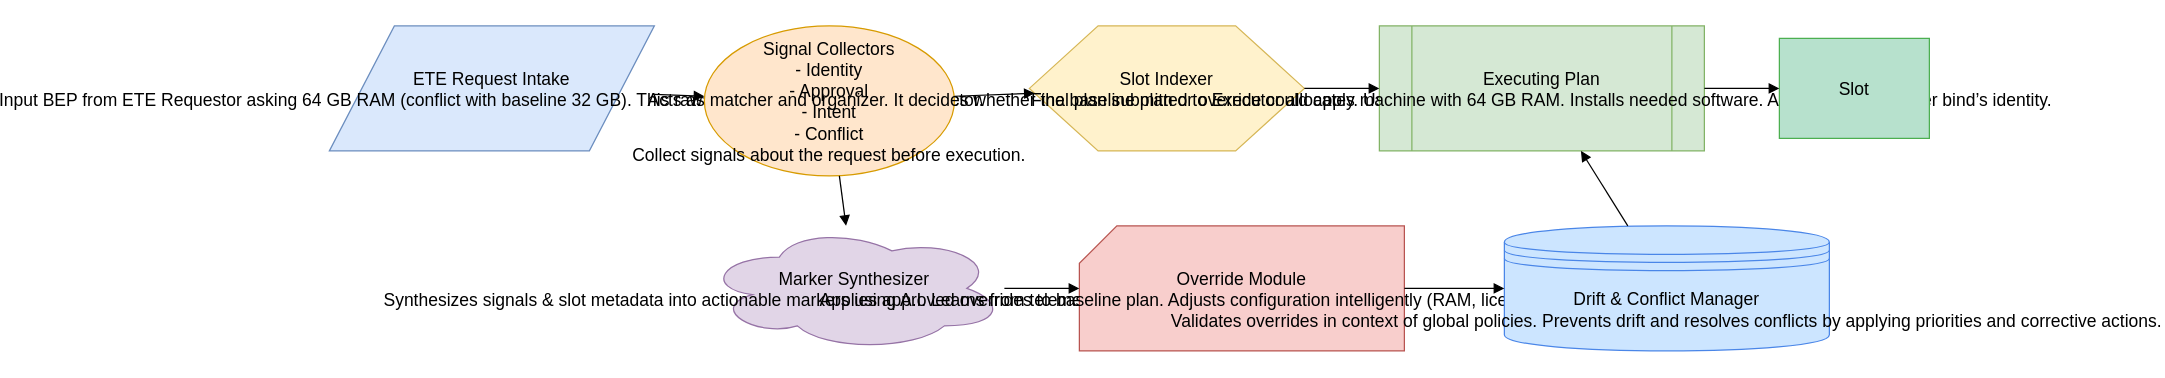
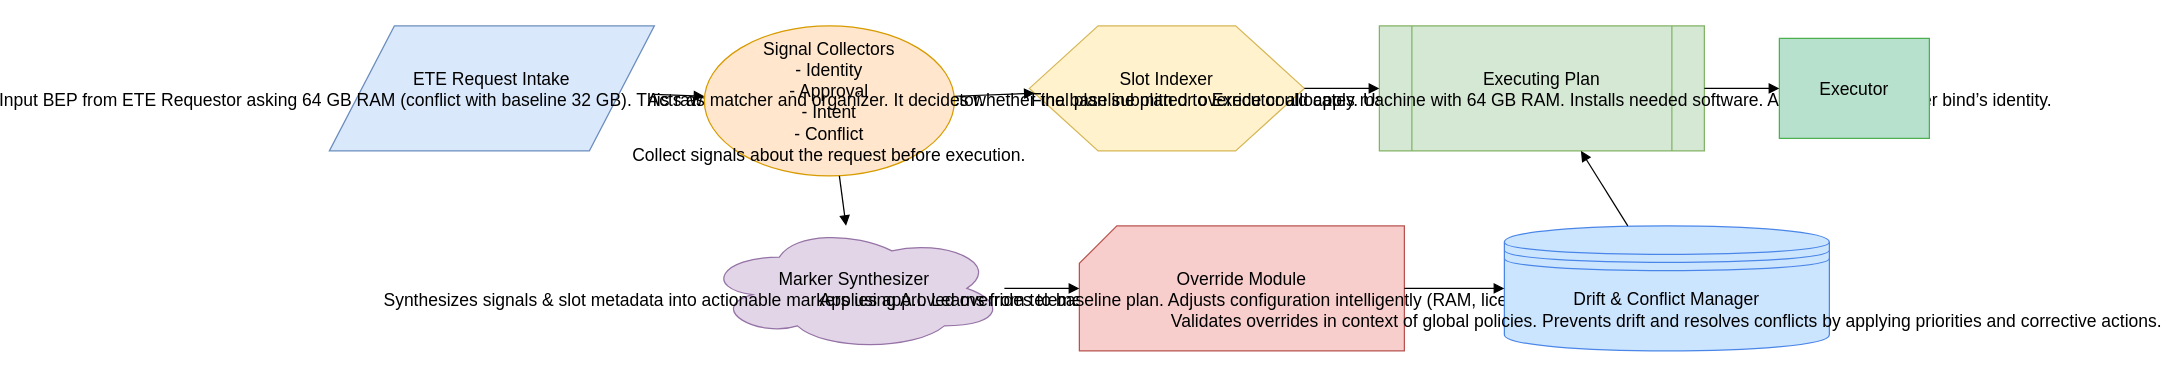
node "Slot": label "Slot" -> "Executor"
